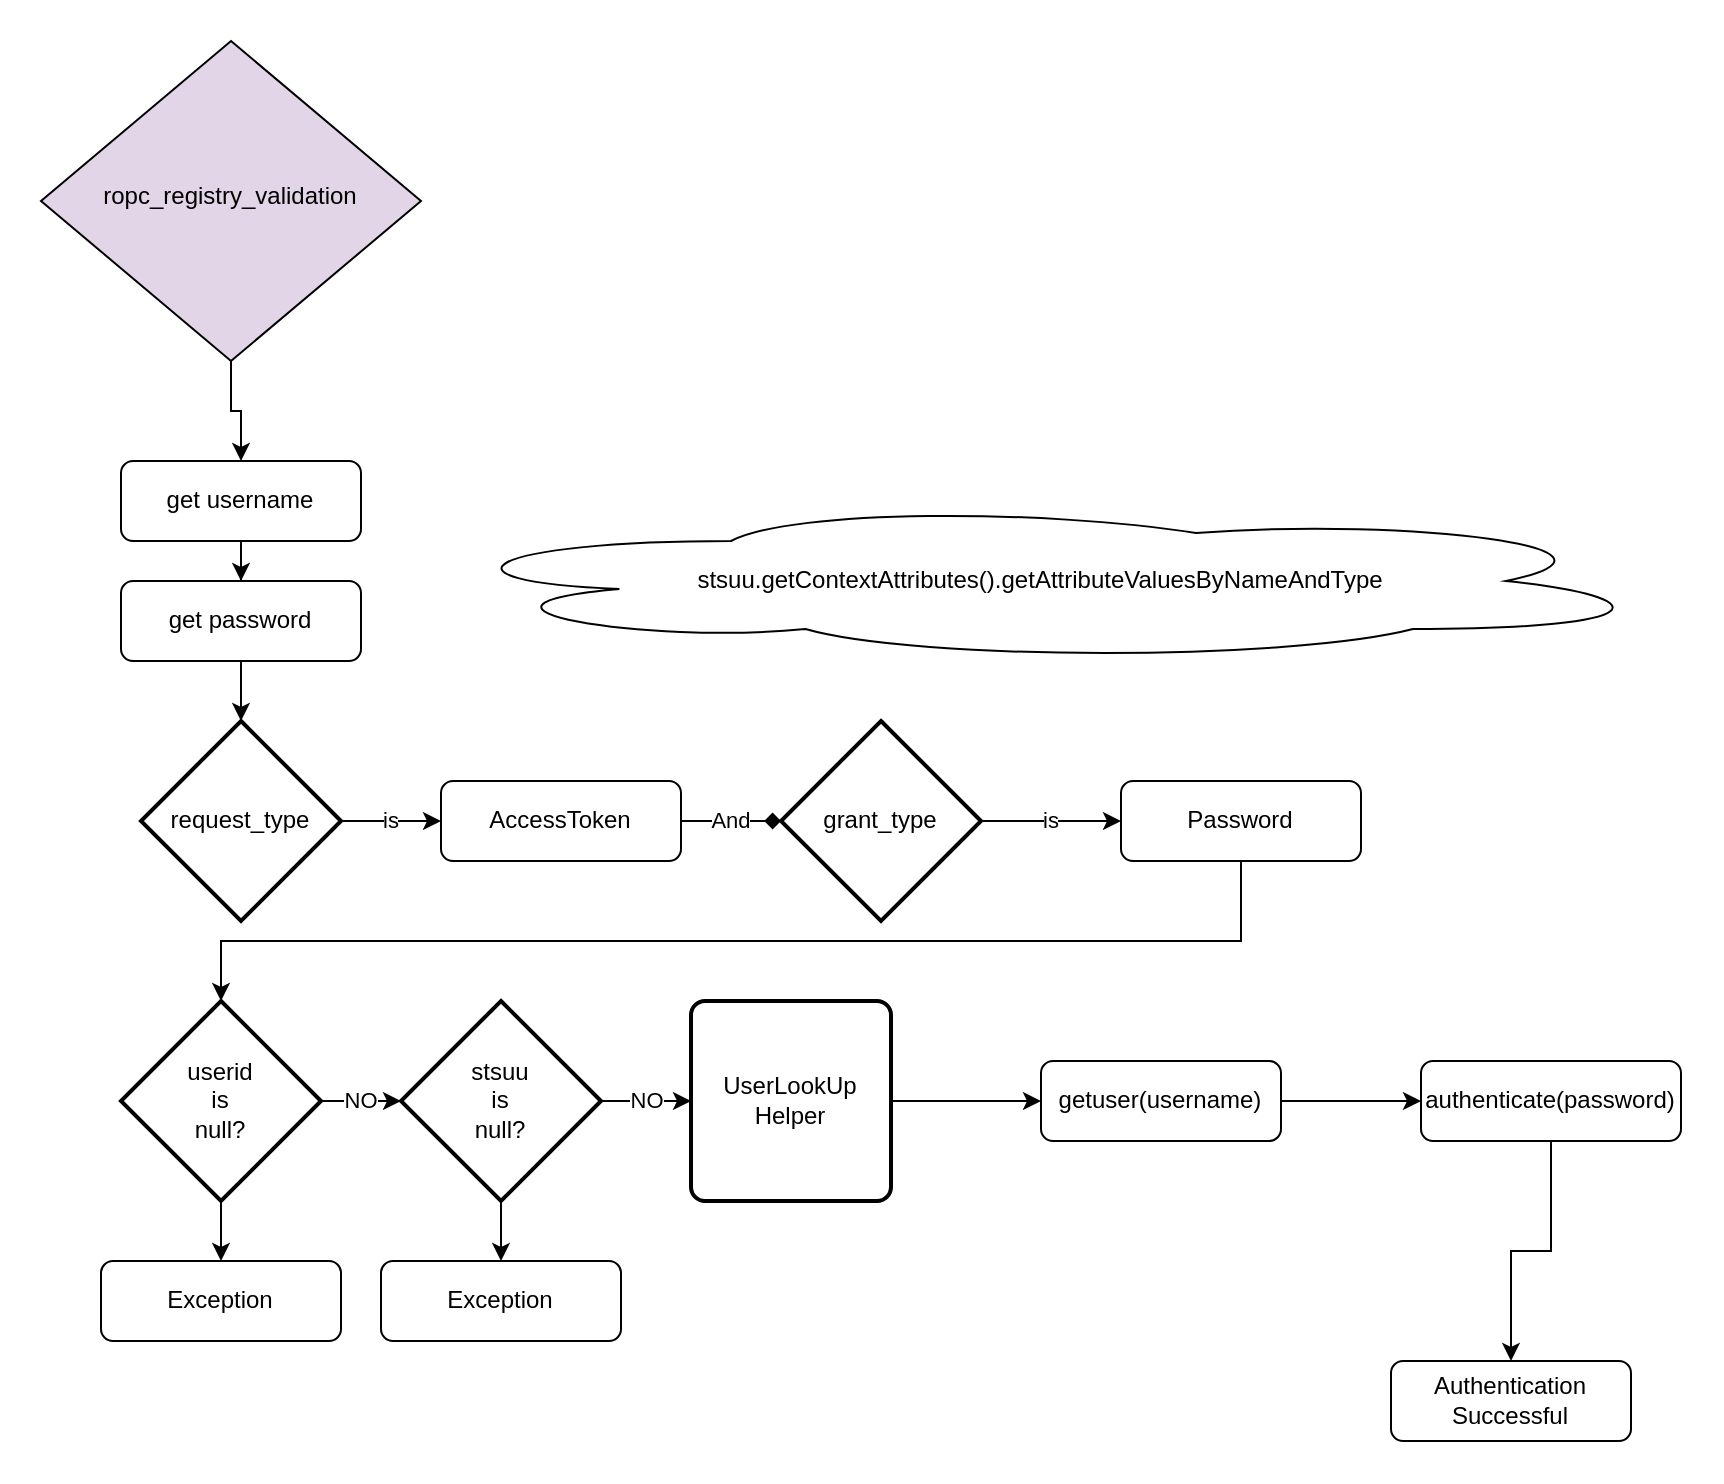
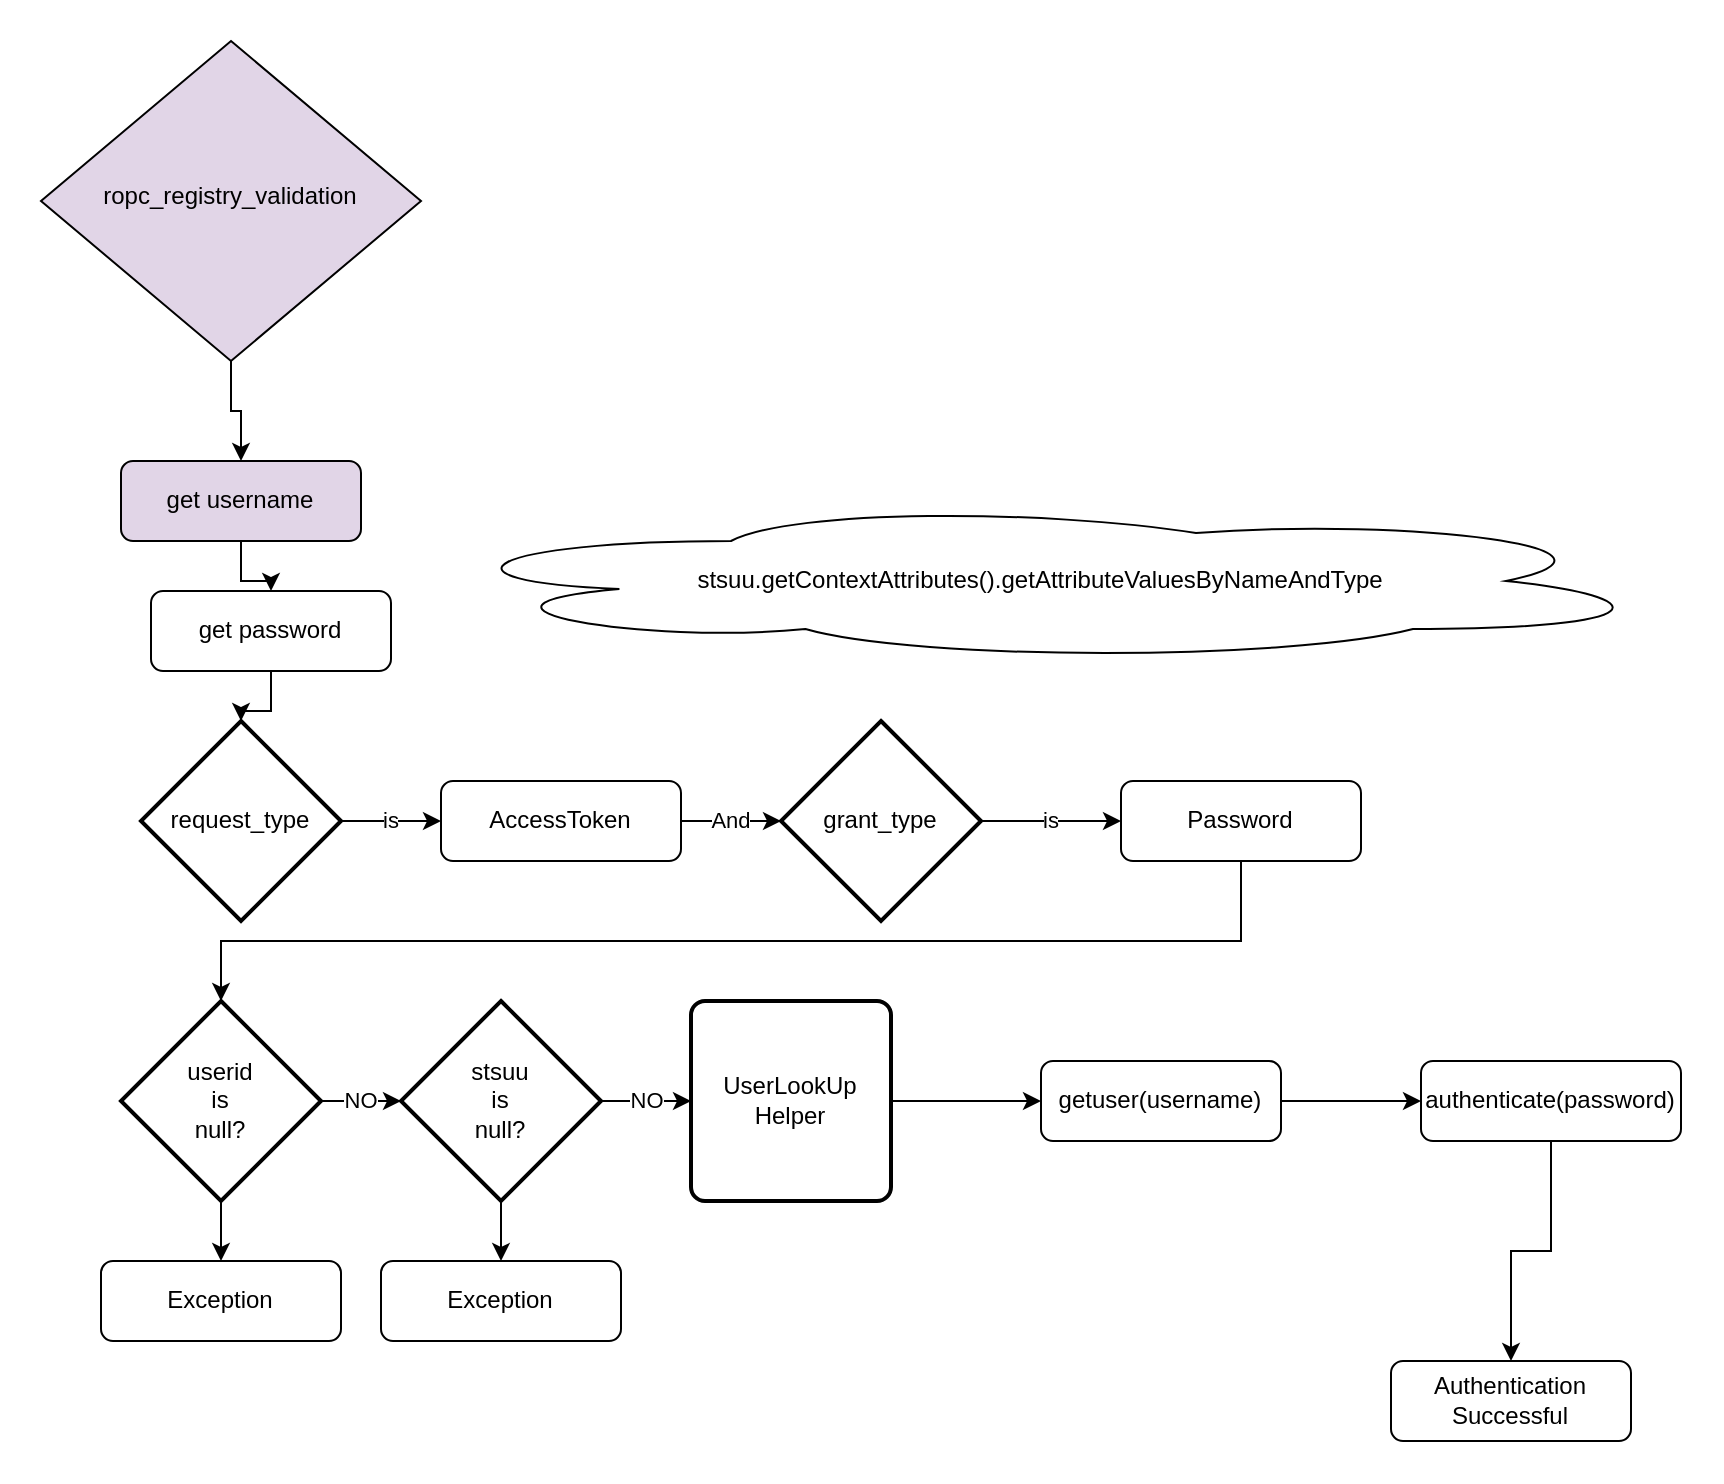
node "get username": fillcolor #ffffff -> #e1d5e7
node "get password": moved (241, 621) -> (271, 631)
edge "AccessToken" -> "grant_type": arrowhead diamond -> classic
